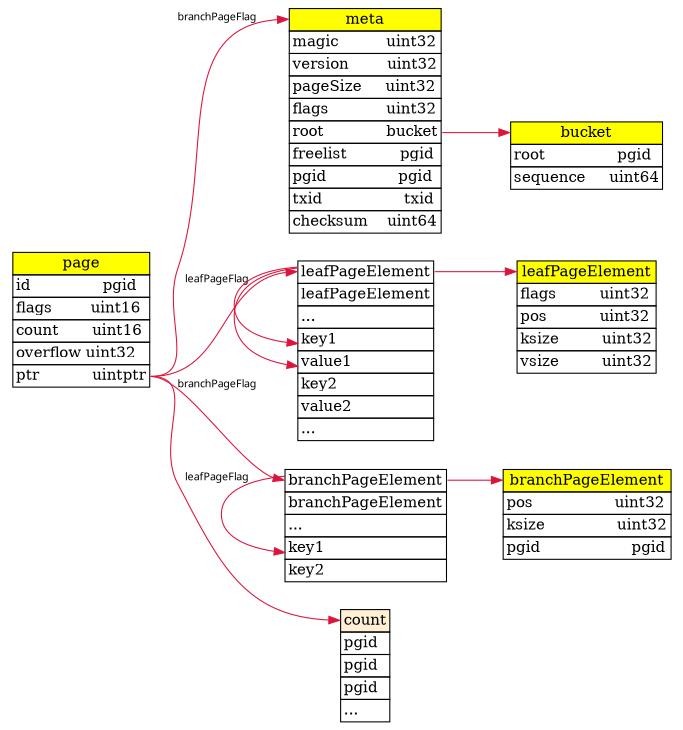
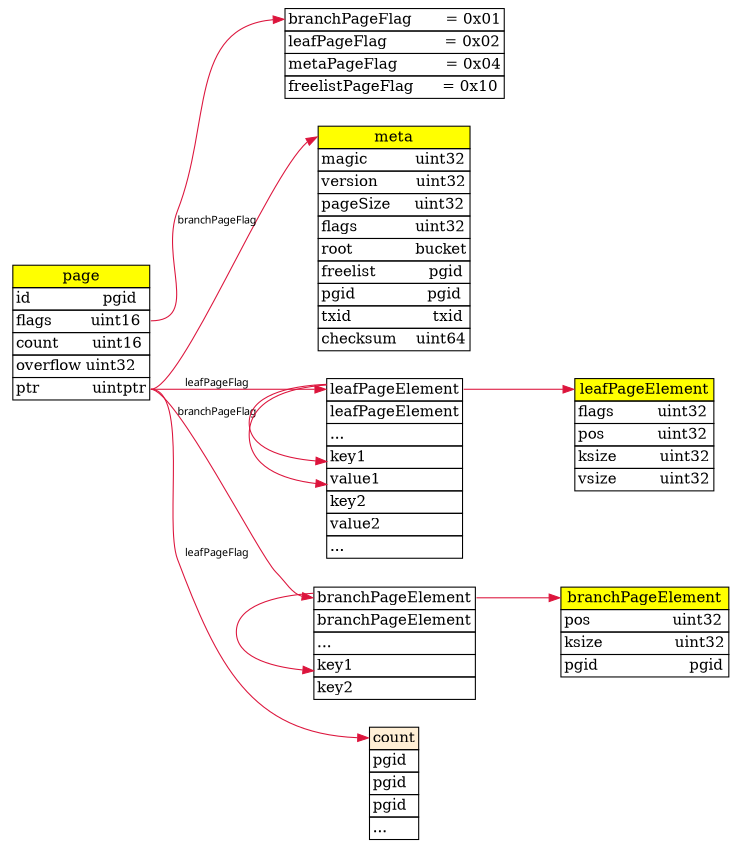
node "branchPageFlag       = 0x01": added
node "bucket": removed
